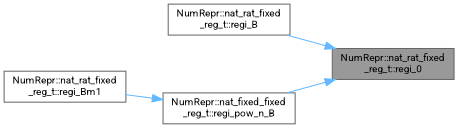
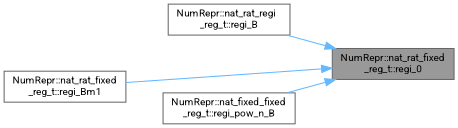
node "NumRepr::nat_rat_fixed _reg_t::regi_B": label "NumRepr::nat_rat_fixed _reg_t::regi_B" -> "NumRepr::nat_rat_regi _reg_t::regi_B"
edge "NumRepr::nat_rat_fixed _reg_t::regi_Bm1" -> "NumRepr::nat_fixed_fixed _reg_t::regi_pow_n_B": now "NumRepr::nat_rat_fixed _reg_t::regi_Bm1" -> "NumRepr::nat_rat_fixed _reg_t::regi_0"
